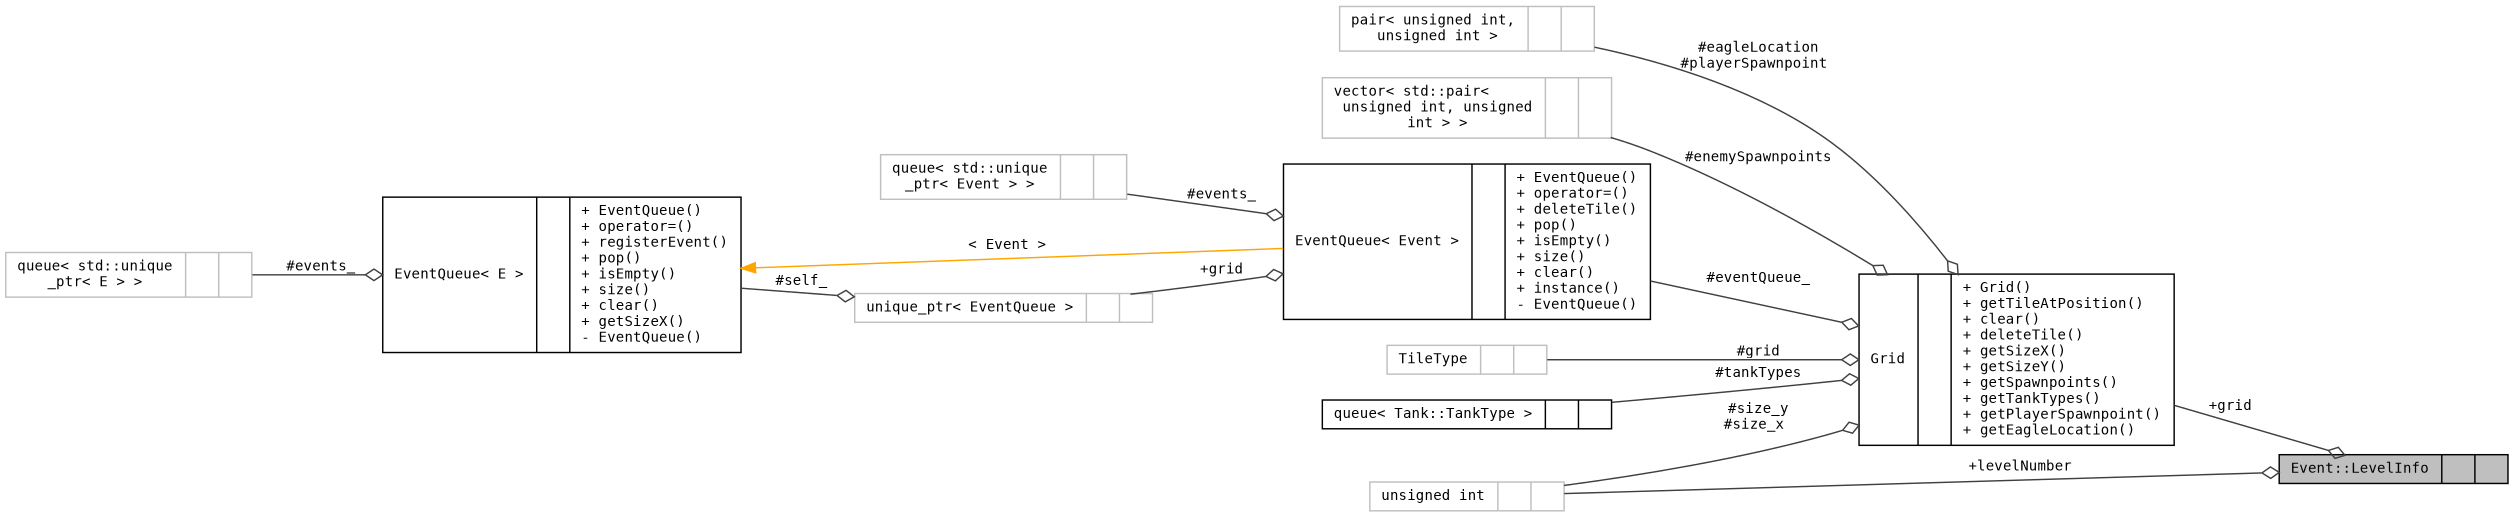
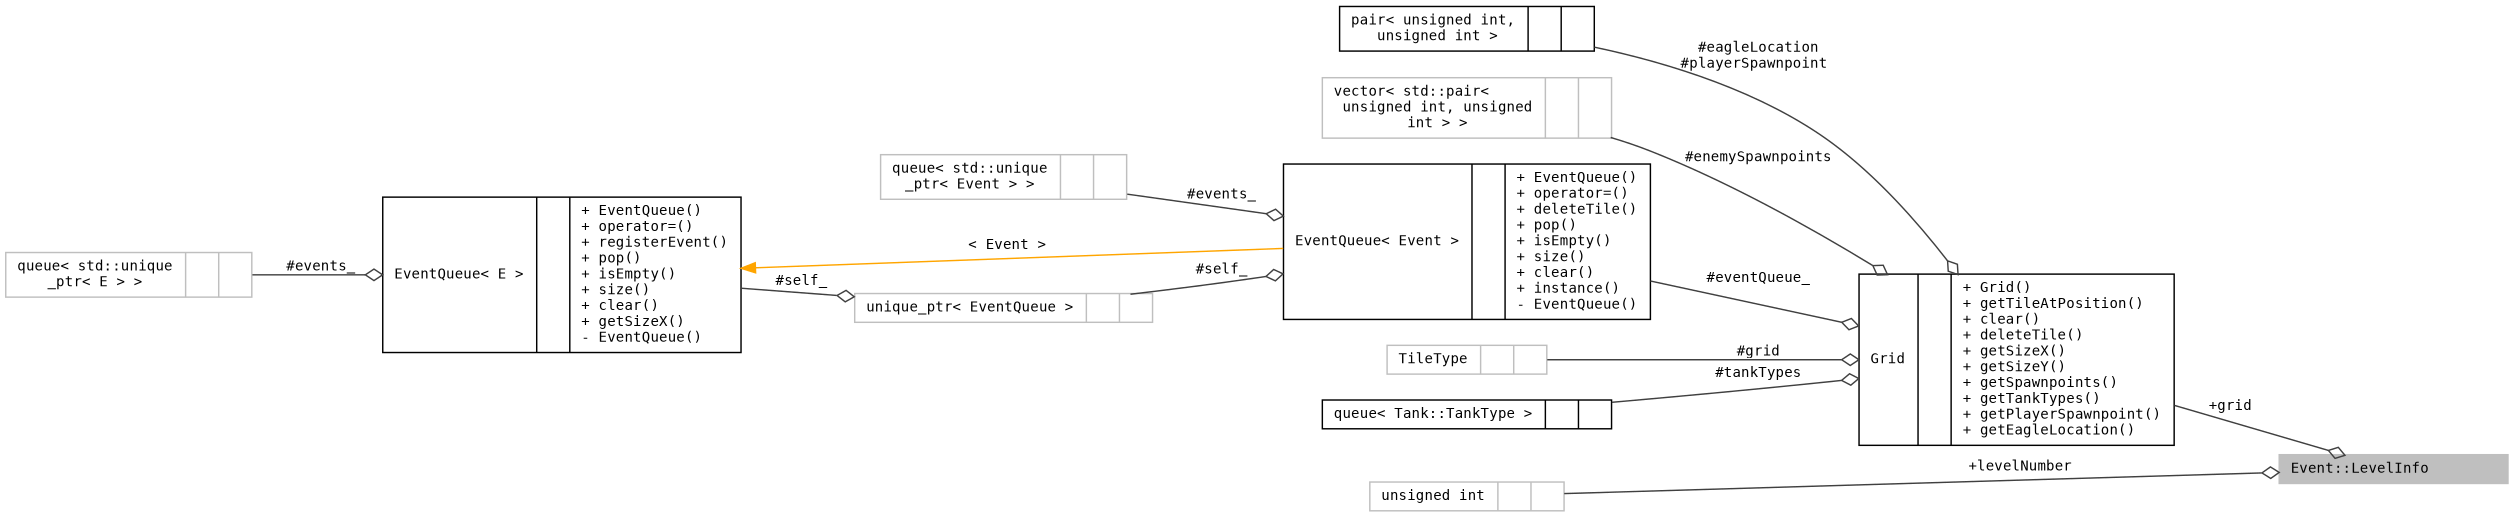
node "pair< unsigned int,": color grey75 -> black
edge "unique_ptr< EventQueue >" -> "EventQueue< Event >": label " +grid" -> " #self_"
edge "unsigned int" -> "Grid": removed, label "#size_y #size_x"
node "Event::LevelInfo": color black -> grey75
